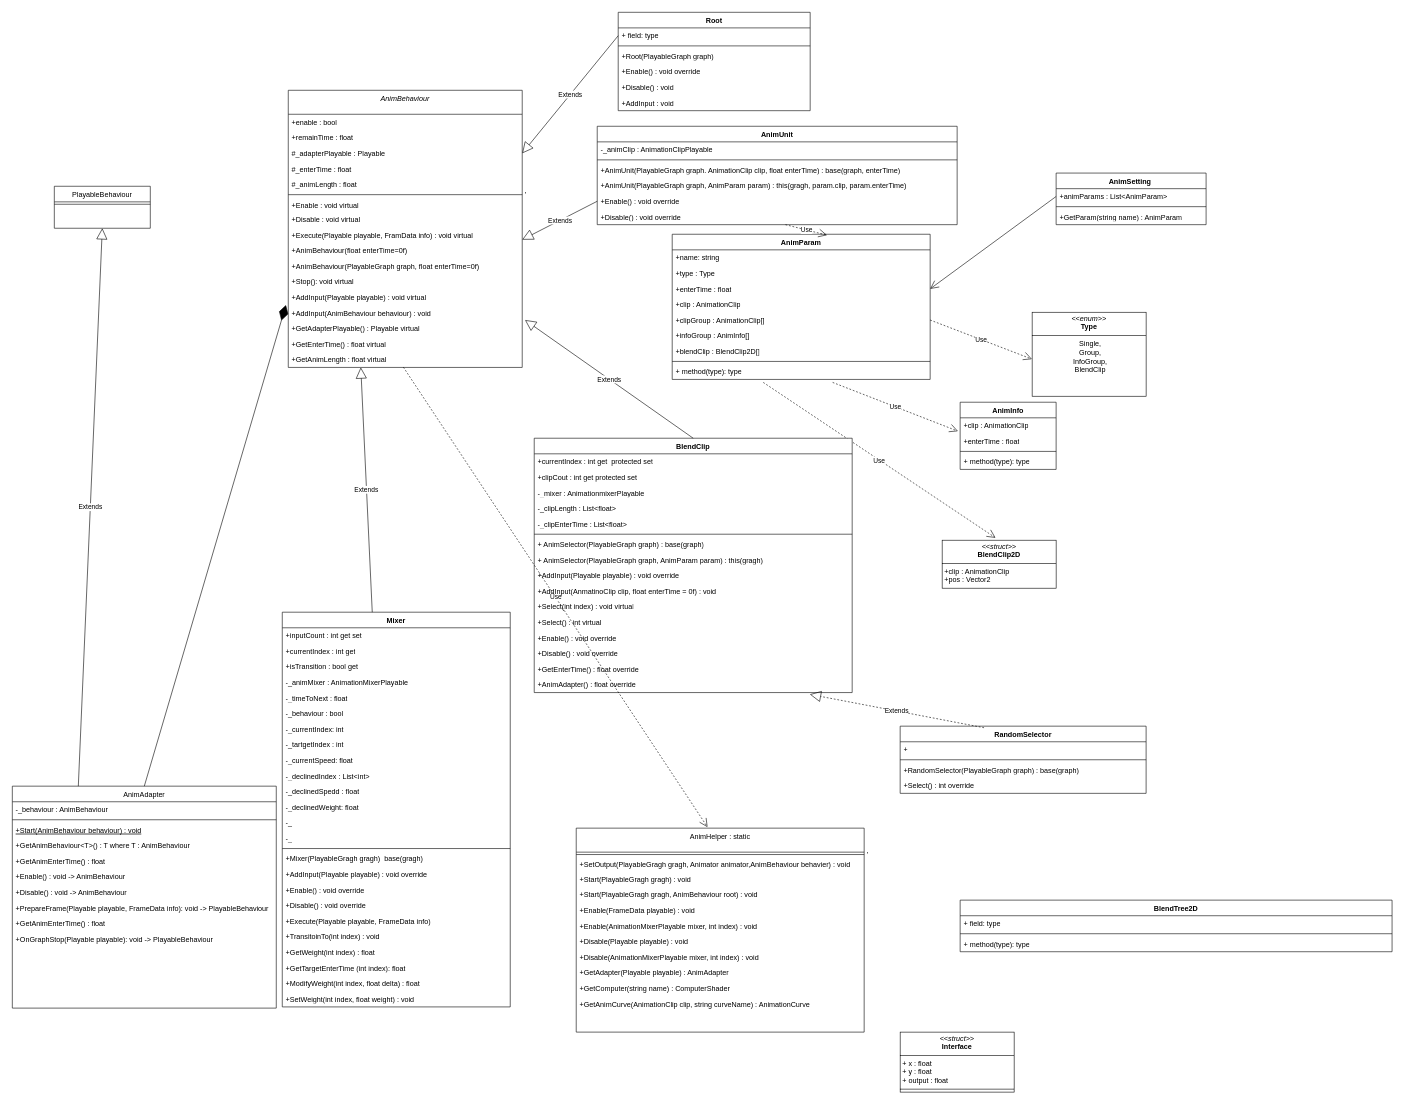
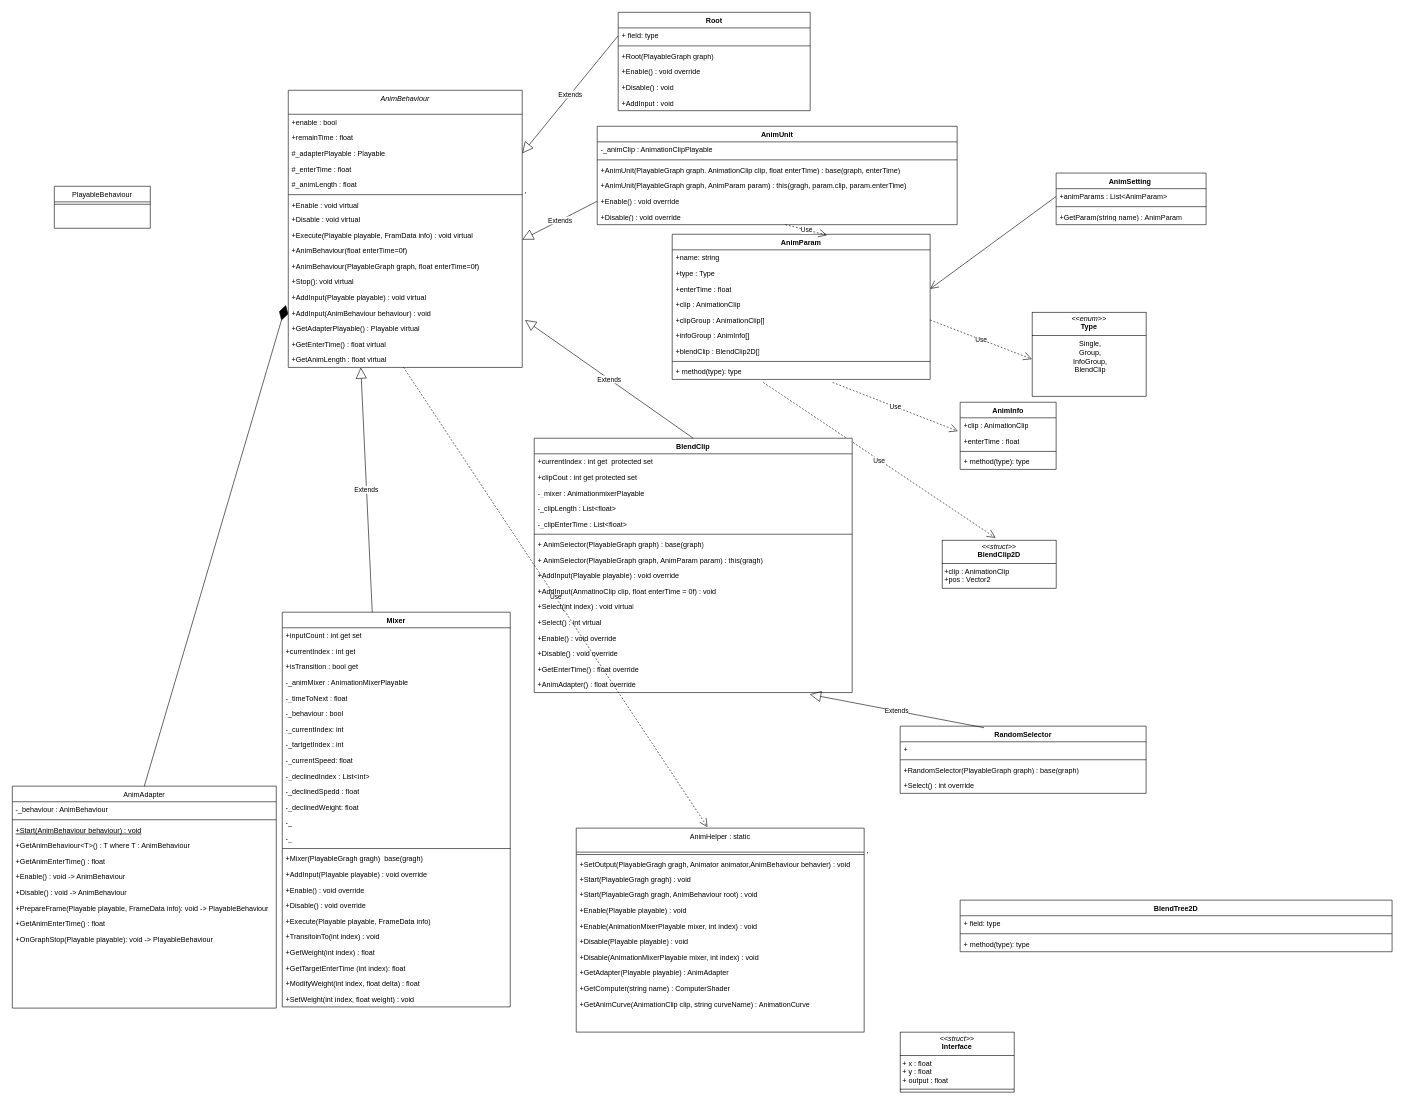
edge "AnimAdapter" -> "PlayableBehaviour": removed, label "Extends"
edge "RandomSelector" -> "+AnimAdapter() : float override": style dashed -> solid
node "+Enable(FrameData playable) : void": label "+Enable(FrameData playable) : void" -> "+Enable(Playable playable) : void"
